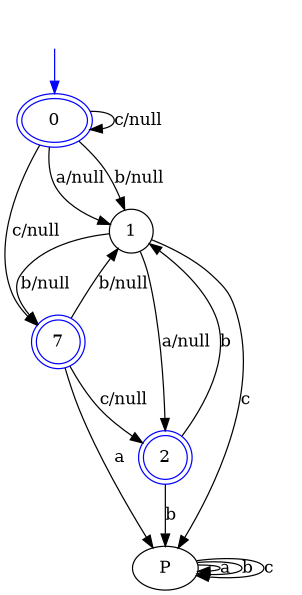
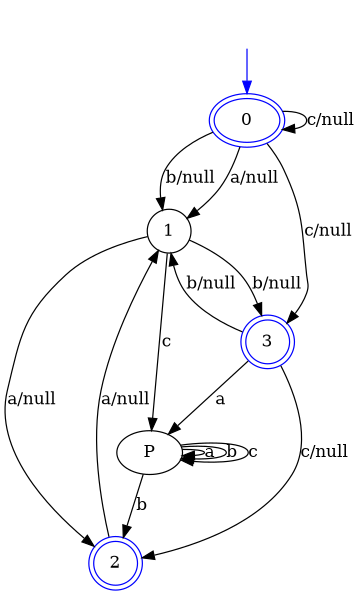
node "7": label "7" -> "3"
edge "2" -> "1": label "b" -> "a/null"
edge "2" -> "P": reversed
